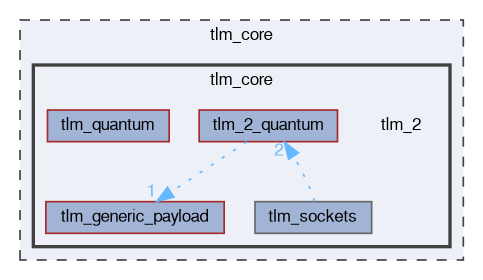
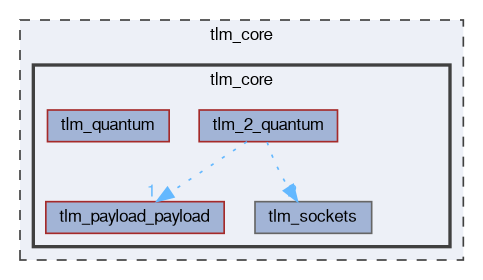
node "tlm_2": removed
edge "tlm_sockets" -> "tlm_2_quantum": reversed
node "tlm_generic_payload": label "tlm_generic_payload" -> "tlm_payload_payload"
